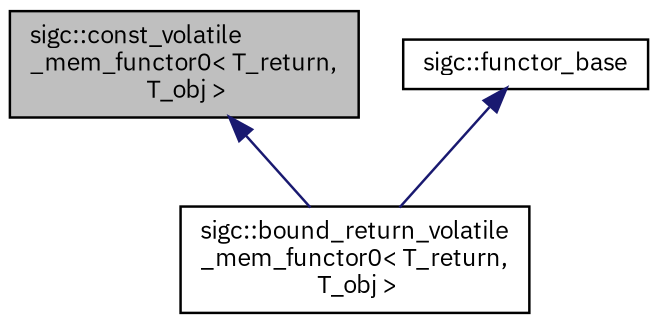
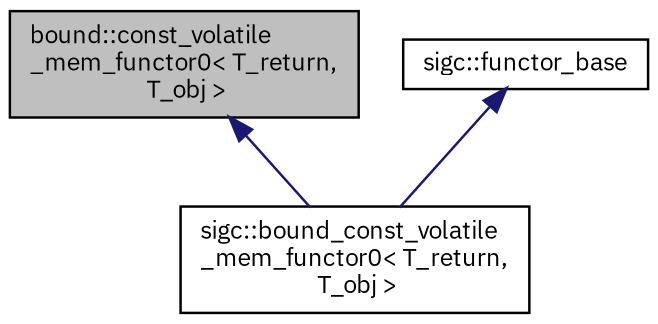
node "sigc::const_volatile _mem_functor0< T_return, T_obj >": label "sigc::const_volatile _mem_functor0< T_return, T_obj >" -> "bound::const_volatile _mem_functor0< T_return, T_obj >"
node "sigc::bound_return_volatile _mem_functor0< T_return, T_obj >": label "sigc::bound_return_volatile _mem_functor0< T_return, T_obj >" -> "sigc::bound_const_volatile _mem_functor0< T_return, T_obj >"
